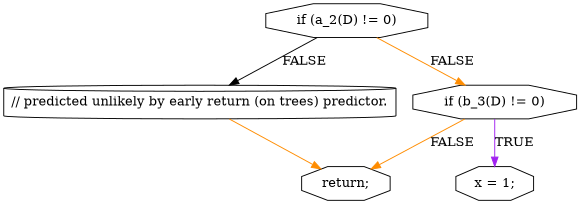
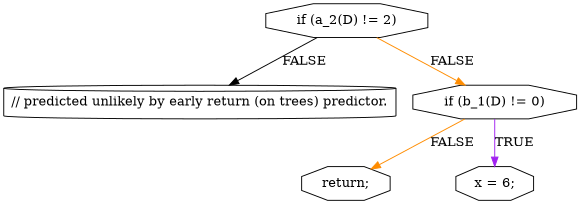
node "if (a_2(D) != 0)": label "if (a_2(D) != 0)" -> "if (a_2(D) != 2)"
node "if (b_3(D) != 0)": label "if (b_3(D) != 0)" -> "if (b_1(D) != 0)"
edge "// predicted unlikely by early return (on trees) predictor." -> "return;": removed
node "x = 1;": label "x = 1;" -> "x = 6;"
